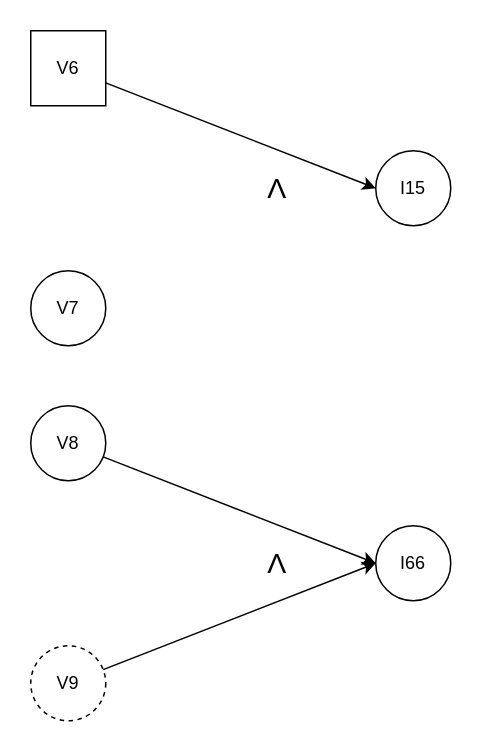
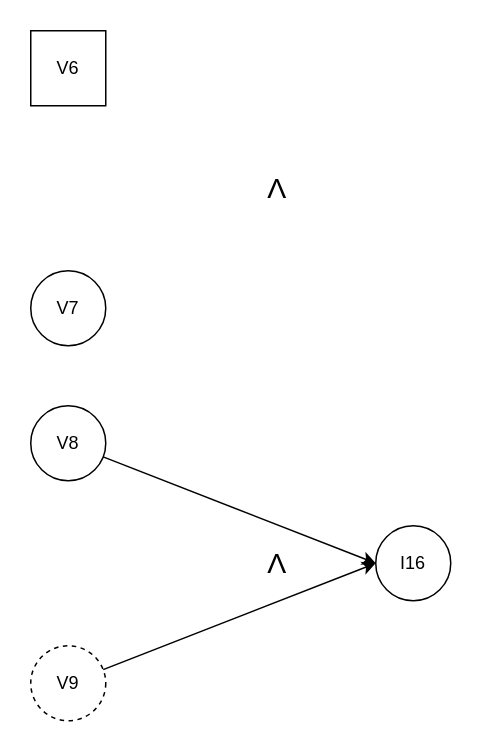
edge "V6" -> "I15": removed
node "I15": removed
node "I66": label "I66" -> "I16"
